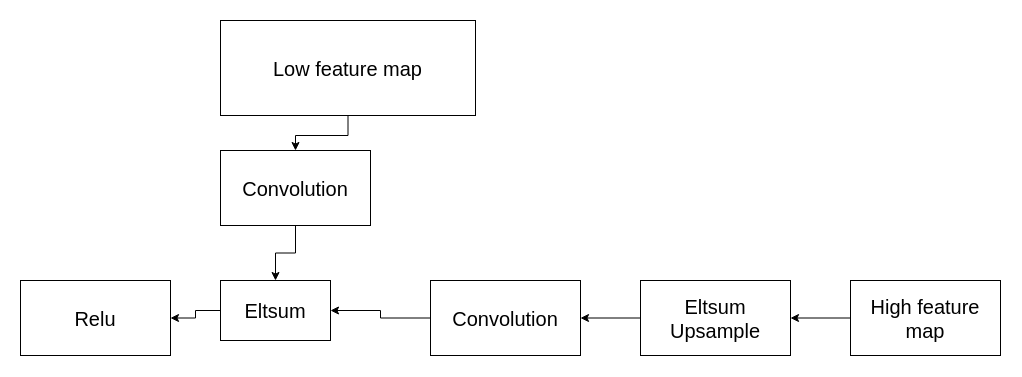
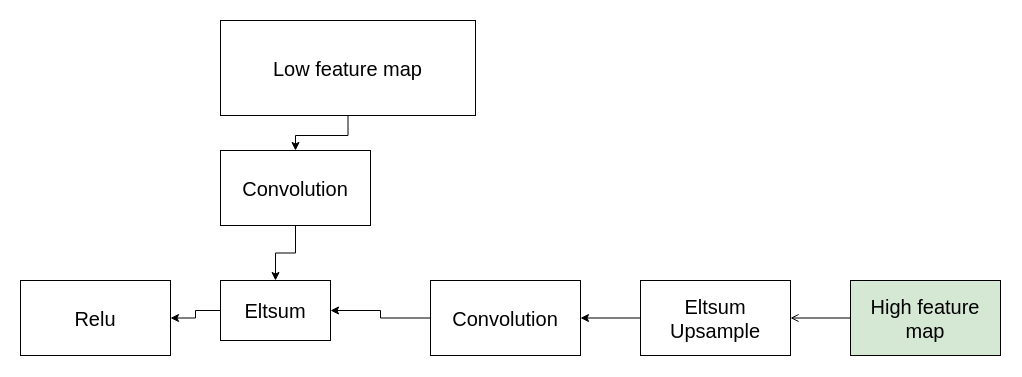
edge "High feature map" -> "Eltsum Upsample": arrowhead classic -> open
node "High feature map": fillcolor #ffffff -> #d5e8d4
